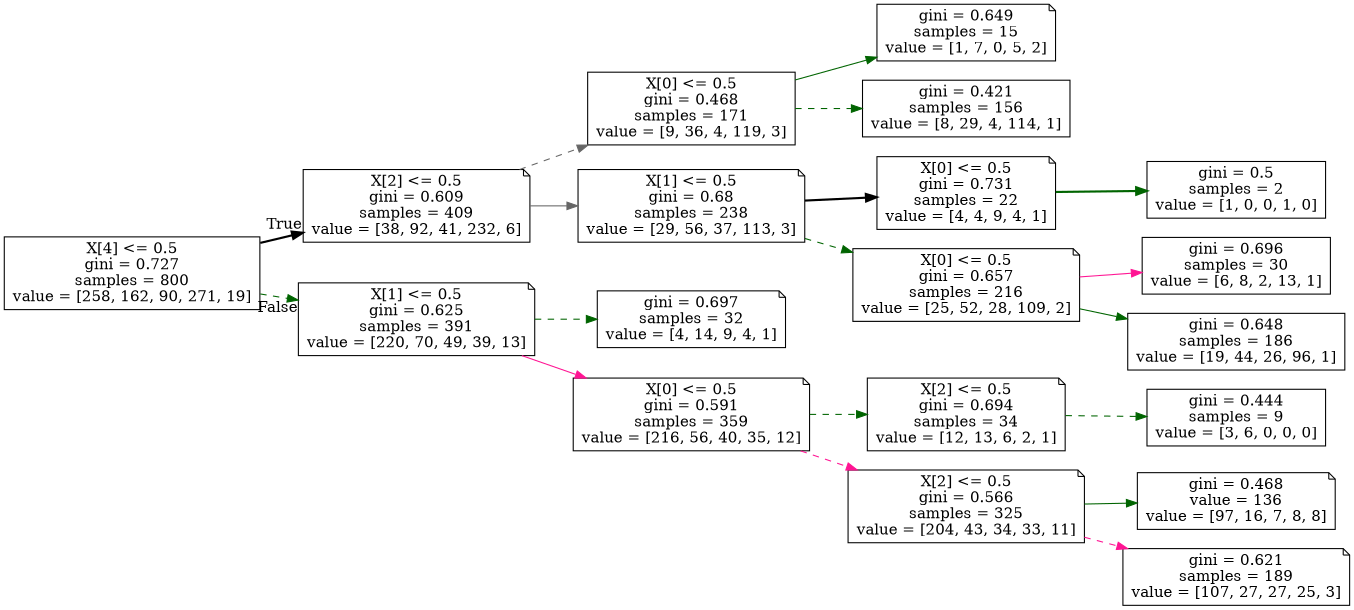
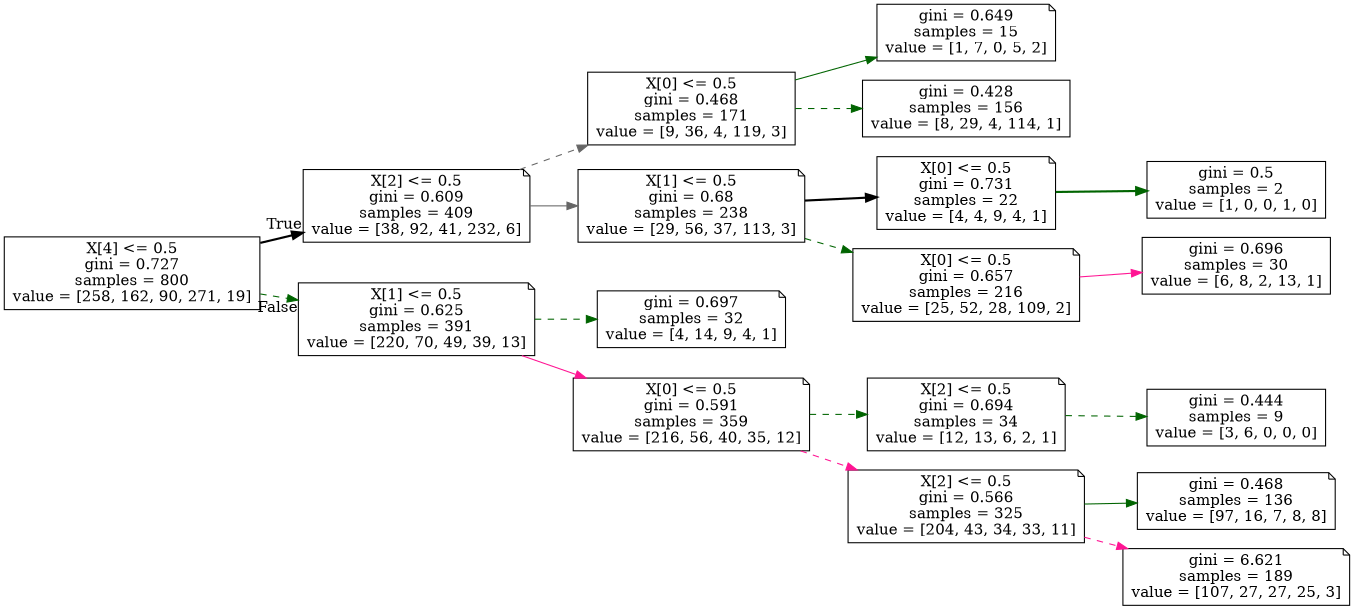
node "gini = 0.421 samples = 156 value = [8, 29, 4, 114, 1]": label "gini = 0.421 samples = 156 value = [8, 29, 4, 114, 1]" -> "gini = 0.428 samples = 156 value = [8, 29, 4, 114, 1]"
node "gini = 0.648 samples = 186 value = [19, 44, 26, 96, 1]": removed
node "gini = 0.468 value = 136 value = [97, 16, 7, 8, 8]": label "gini = 0.468 value = 136 value = [97, 16, 7, 8, 8]" -> "gini = 0.468 samples = 136 value = [97, 16, 7, 8, 8]"
node "gini = 0.621 samples = 189 value = [107, 27, 27, 25, 3]": label "gini = 0.621 samples = 189 value = [107, 27, 27, 25, 3]" -> "gini = 6.621 samples = 189 value = [107, 27, 27, 25, 3]"
